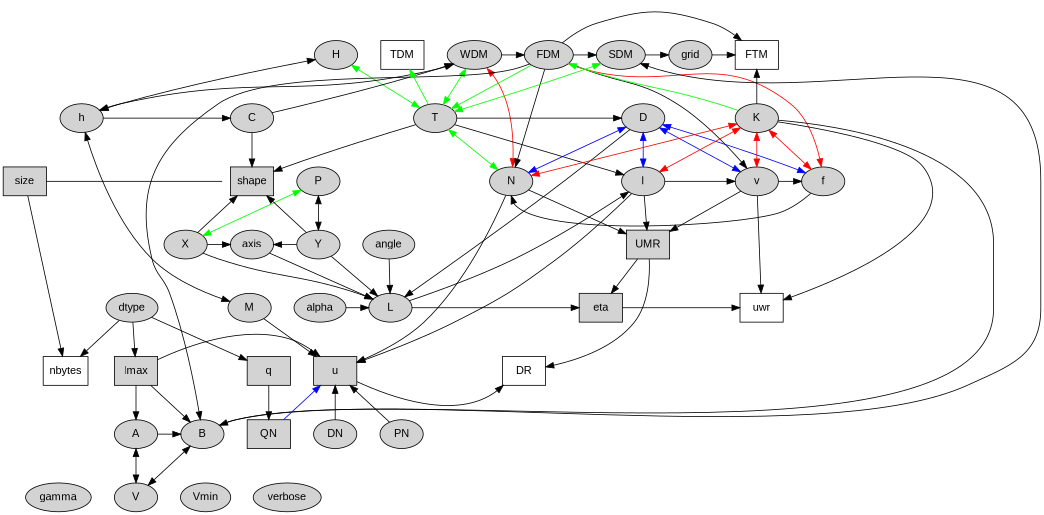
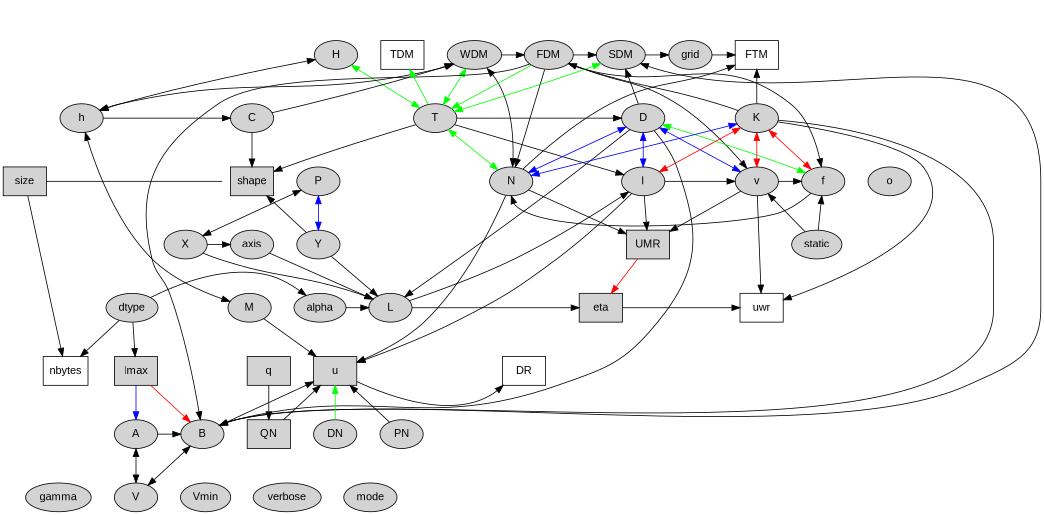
edge "FDM" -> "FTM": now "N" -> "FTM"
edge "FDM" -> "f": color red -> black
edge "K" -> "FDM": color green -> black
edge "D" -> "SDM": added
edge "WDM" -- "N": color red -> black
edge "D" -- "f": color blue -> green
edge "K" -- "N": color red -> blue
node "o": added
edge "P" -- "X": color green -> black
edge "P" -- "Y": color black -> blue
edge "X" -> "shape": removed
edge "Y" -> "axis": removed
node "angle": removed
node "static": added
edge "UMR" -> "eta": color black -> red
edge "UMR" -> "DR": removed
edge "Imax" -> "u": now "B" -> "u"
edge "dtype" -> "q": now "dtype" -> "alpha"
edge "D" -> "B": added
edge "Imax" -> "A": color black -> blue
edge "Imax" -> "B": color black -> red
edge "QN" -> "u": color blue -> black
edge "DN" -> "u": color black -> green
node "mode": added
